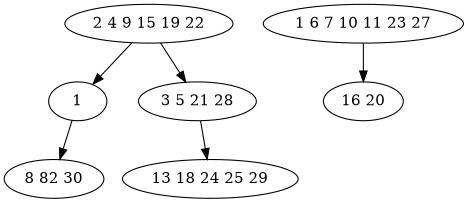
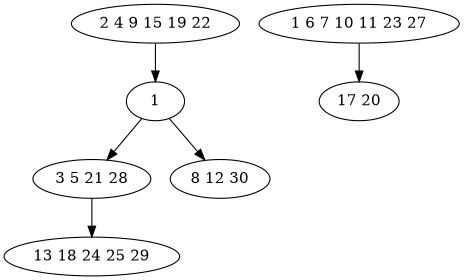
edge "2 4 9 15 19 22" -> "3 5 21 28": now "1" -> "3 5 21 28"
node "16 20": label "16 20" -> "17 20"
node "8 82 30": label "8 82 30" -> "8 12 30"
